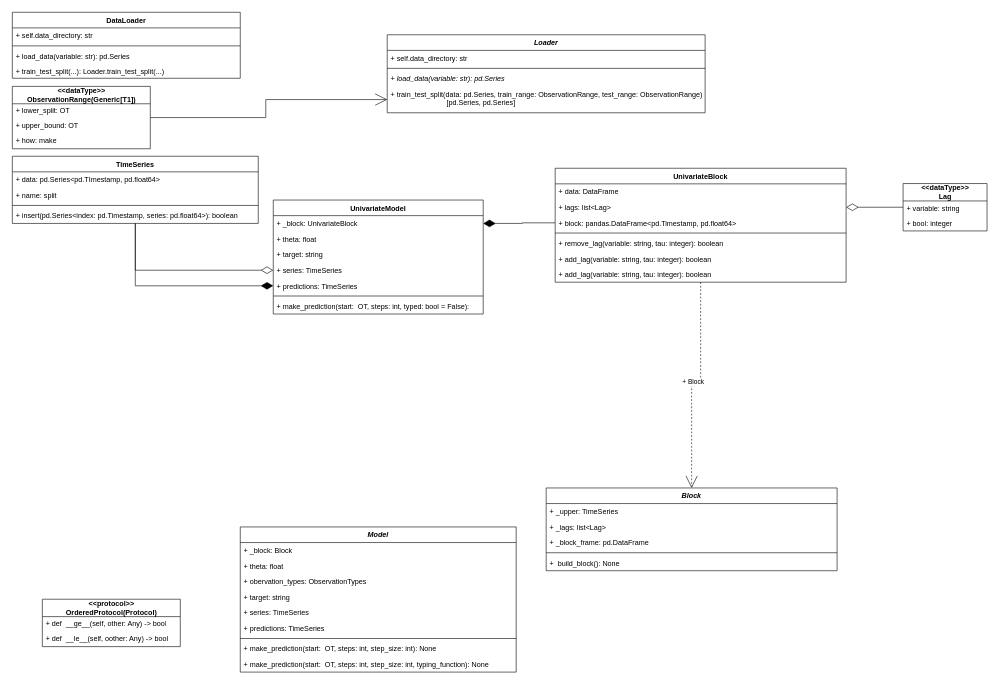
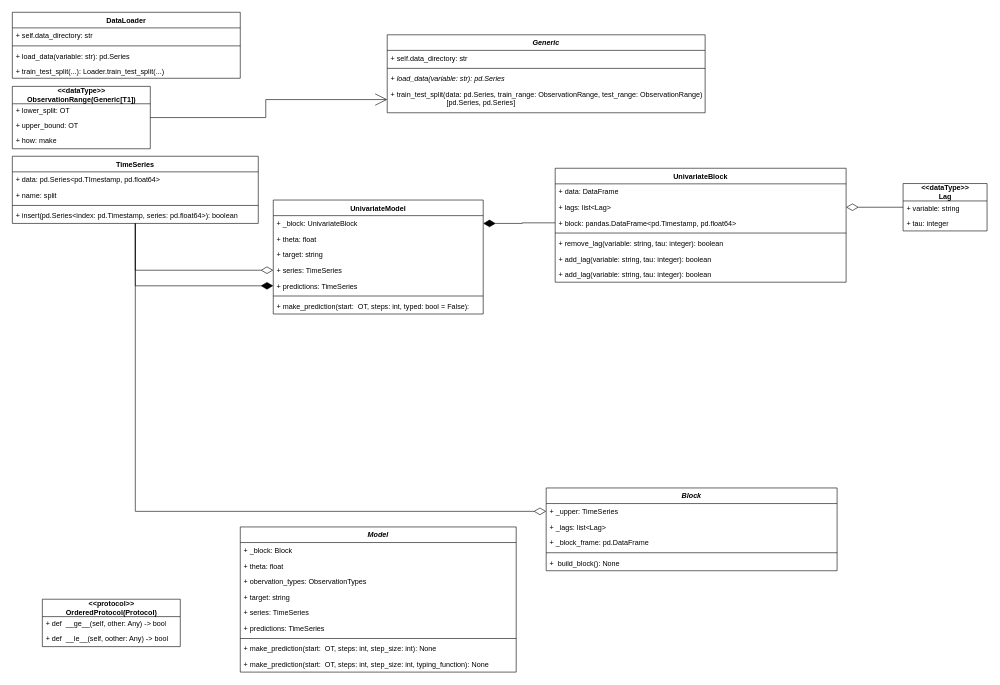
node "Loader": label "Loader" -> "Generic"
node "+ bool: integer": label "+ bool: integer" -> "+ tau: integer"
edge "UnivariateBlock" -> "Block": removed, label "+ Block"
edge "TimeSeries" -> "+ _upper: TimeSeries": added
